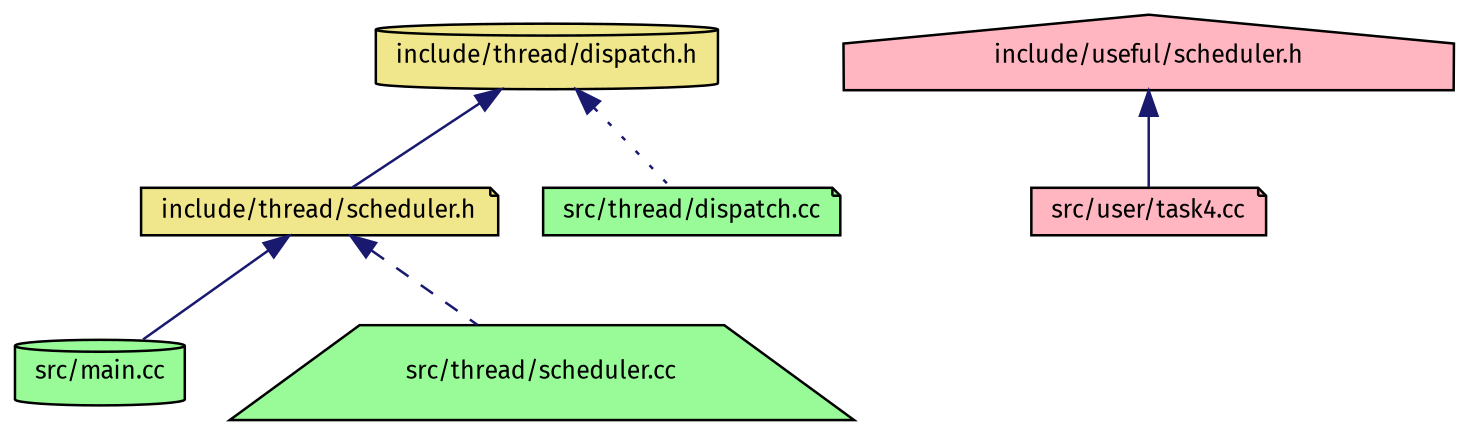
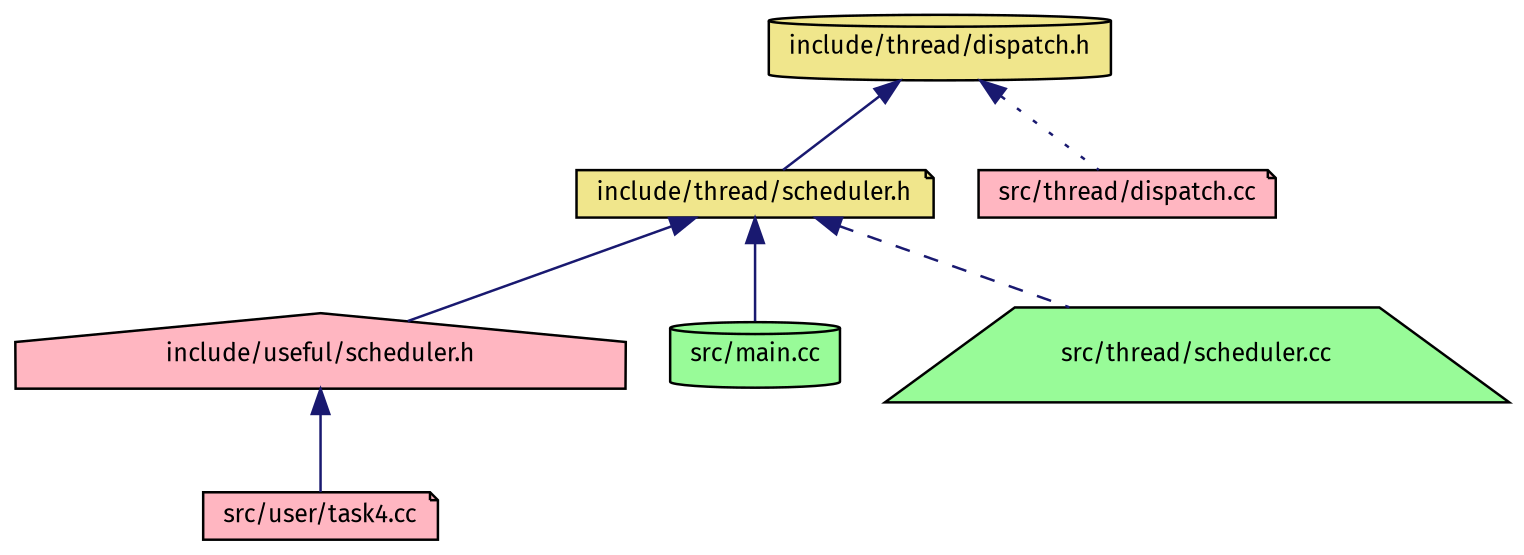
node "src/thread/dispatch.cc": fillcolor palegreen -> lightpink
edge "include/useful/scheduler.h" -> "include/thread/scheduler.h": added
